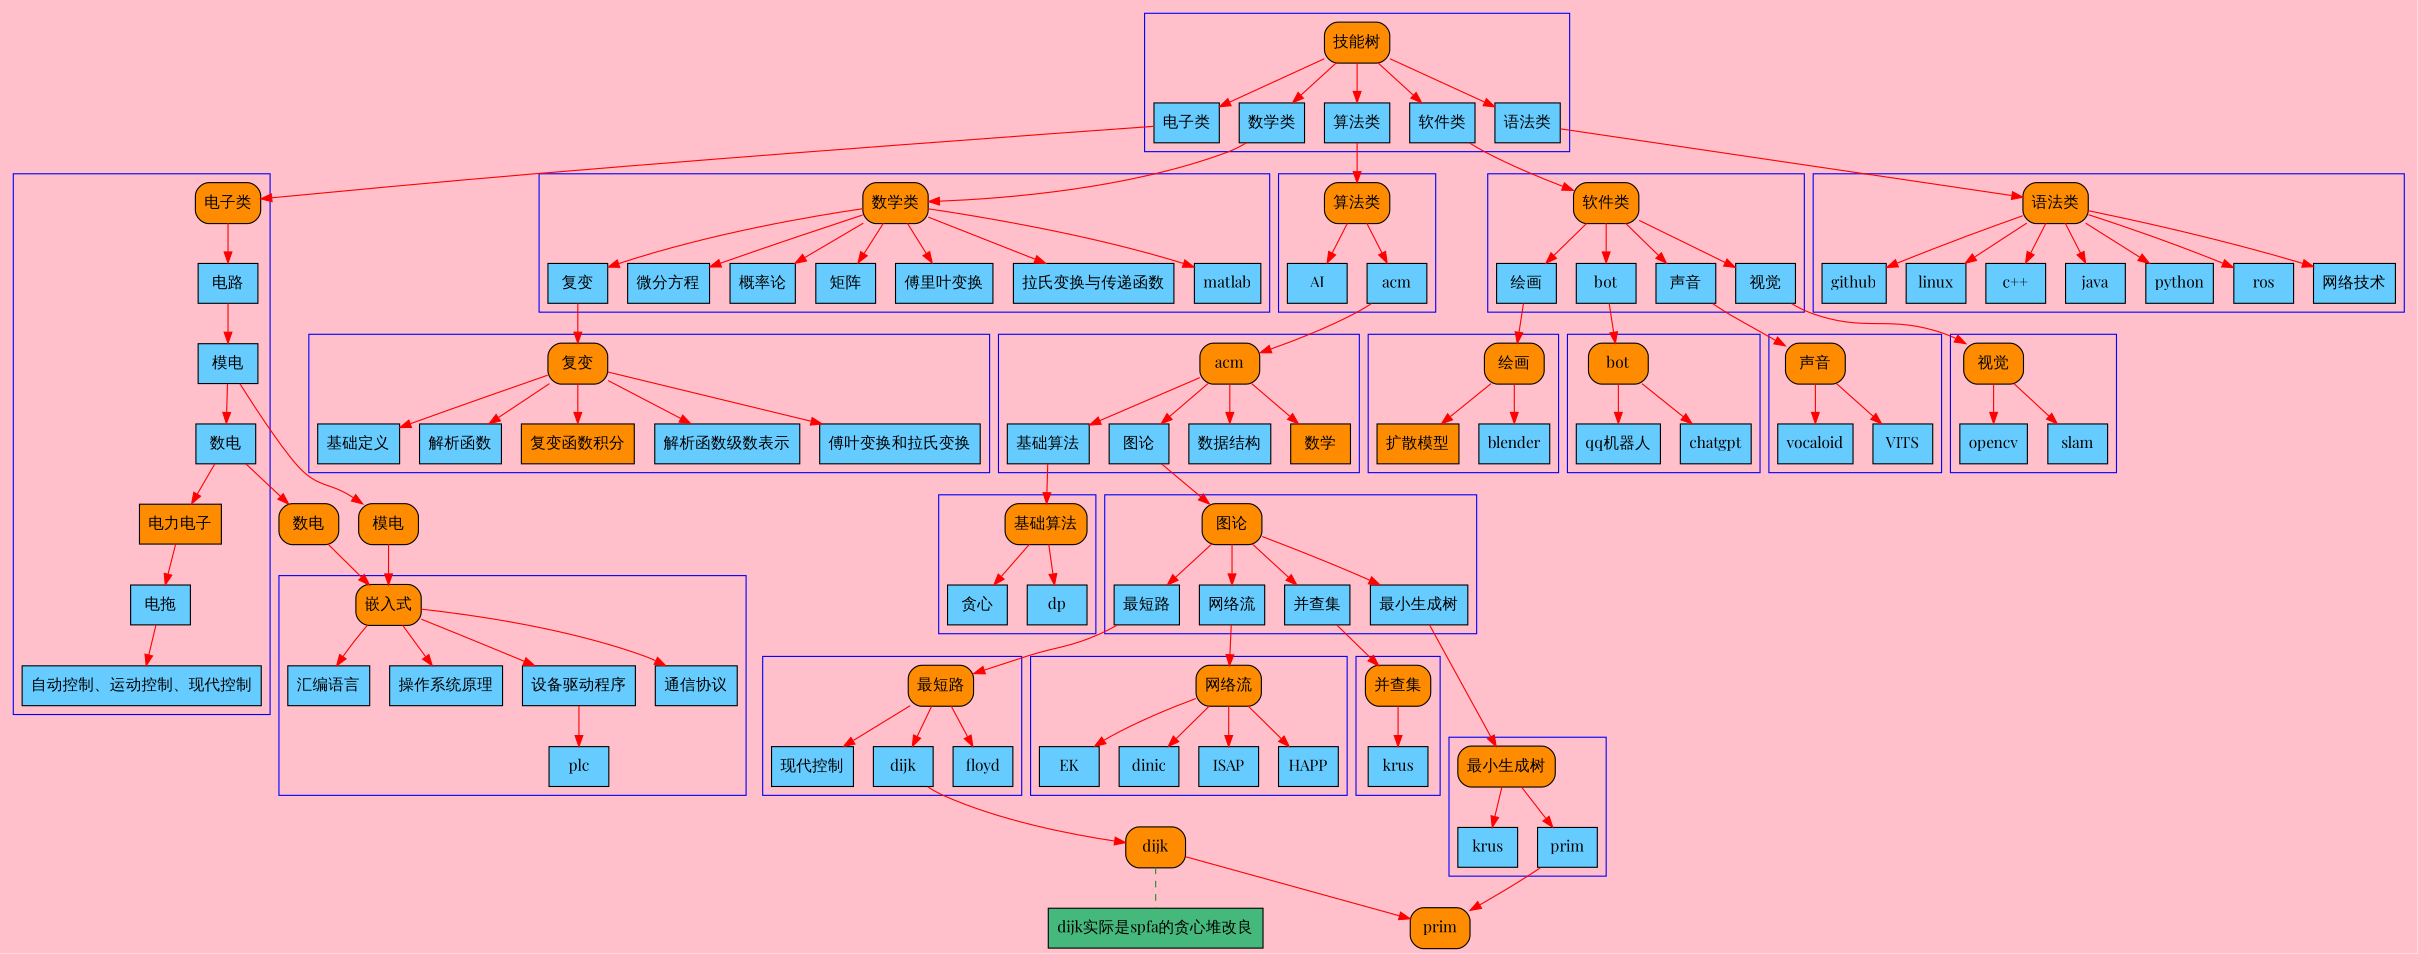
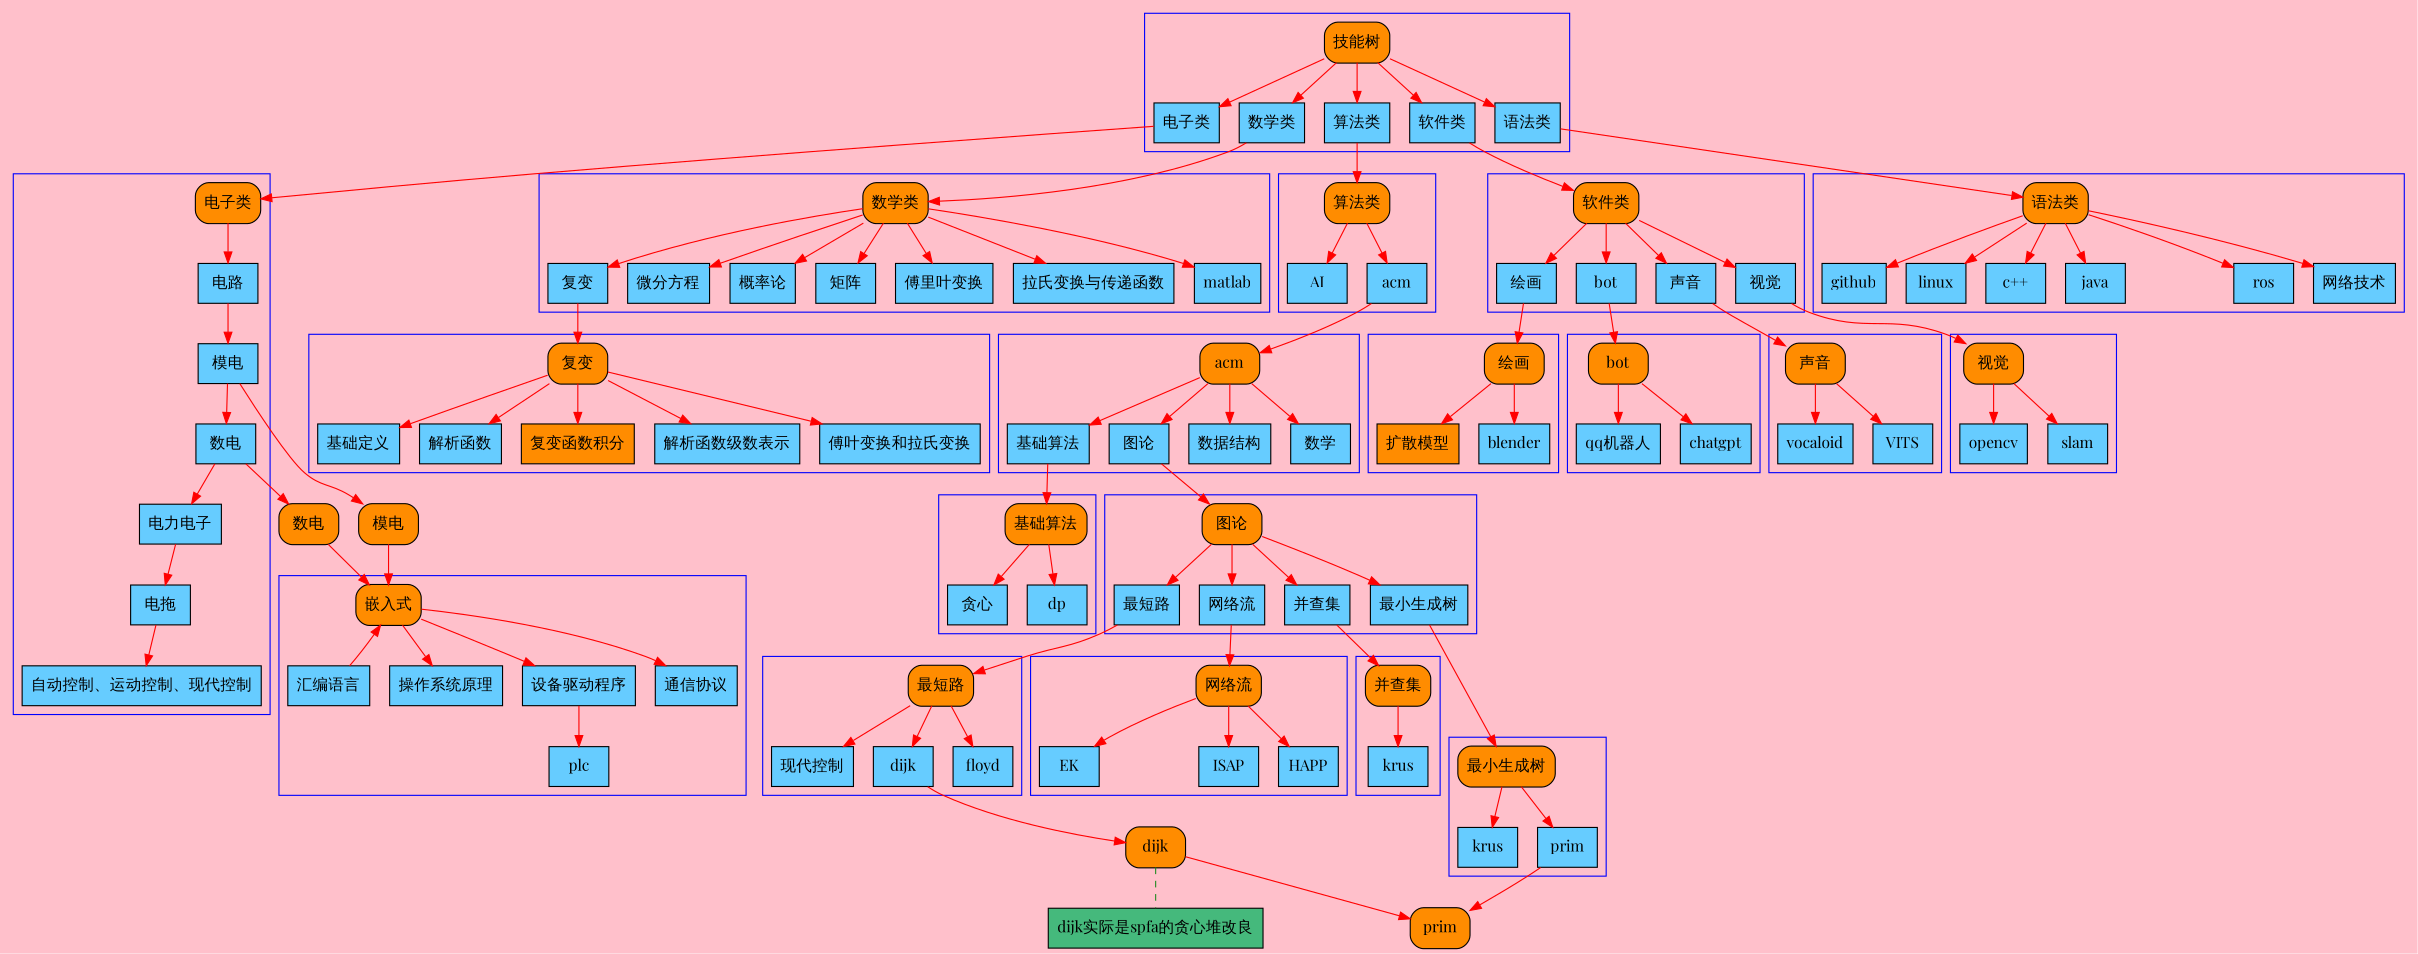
node "python": removed
node "数学": fillcolor #ff8c00 -> #66ccff
node "电力电子": fillcolor #ff8c00 -> #66ccff
edge "嵌入式" -> "汇编语言": reversed
node "dinic": removed
